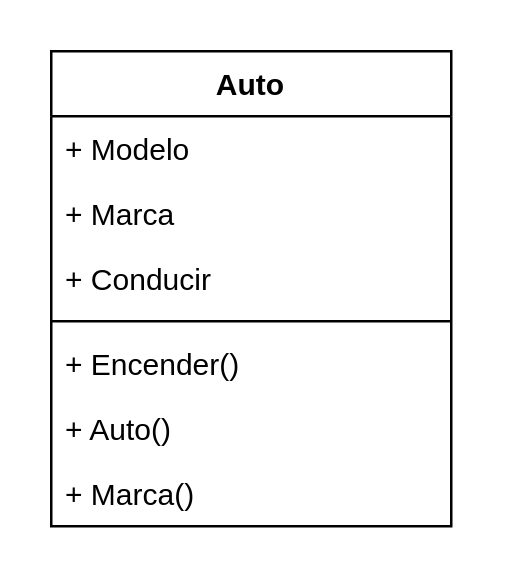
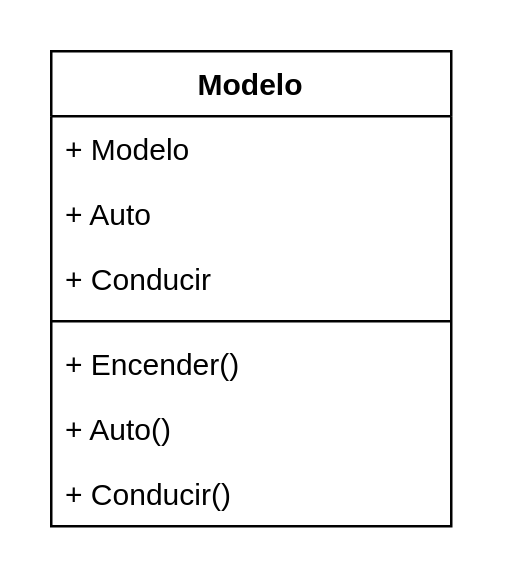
node "Auto": label "Auto" -> "Modelo"
node "+ Marca": label "+ Marca" -> "+ Auto"
node "+ Marca()": label "+ Marca()" -> "+ Conducir()"
